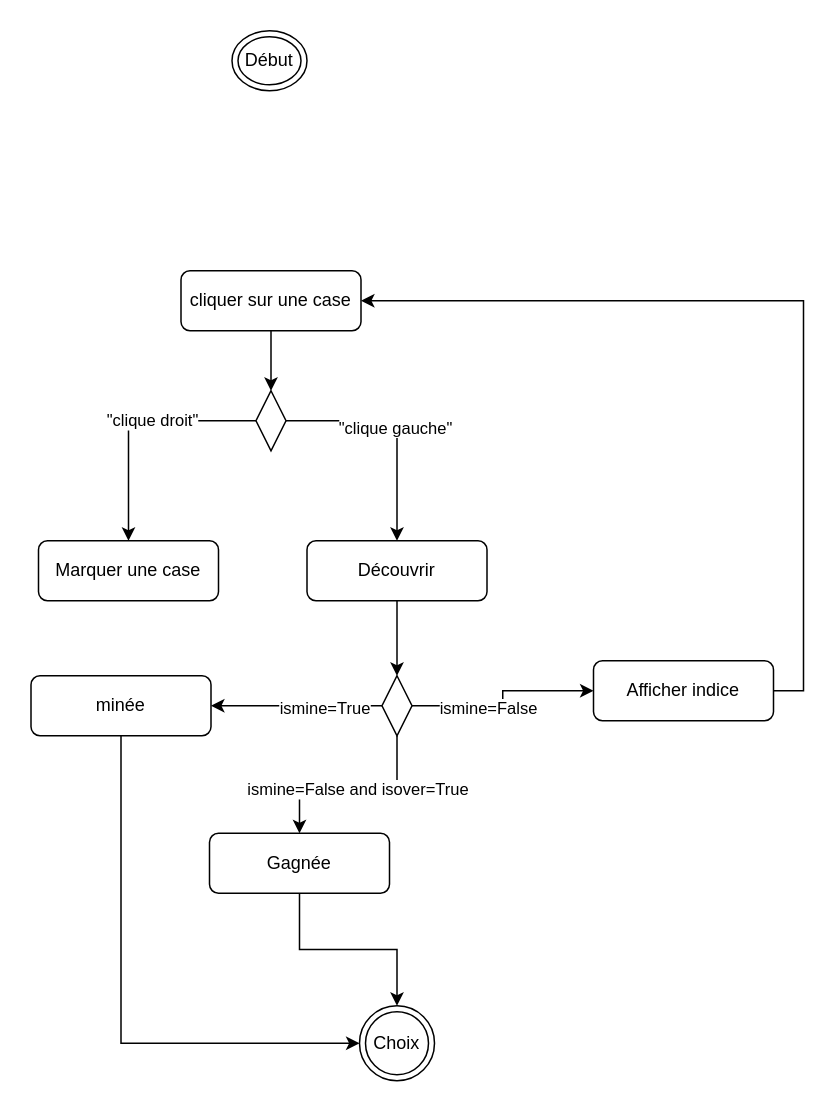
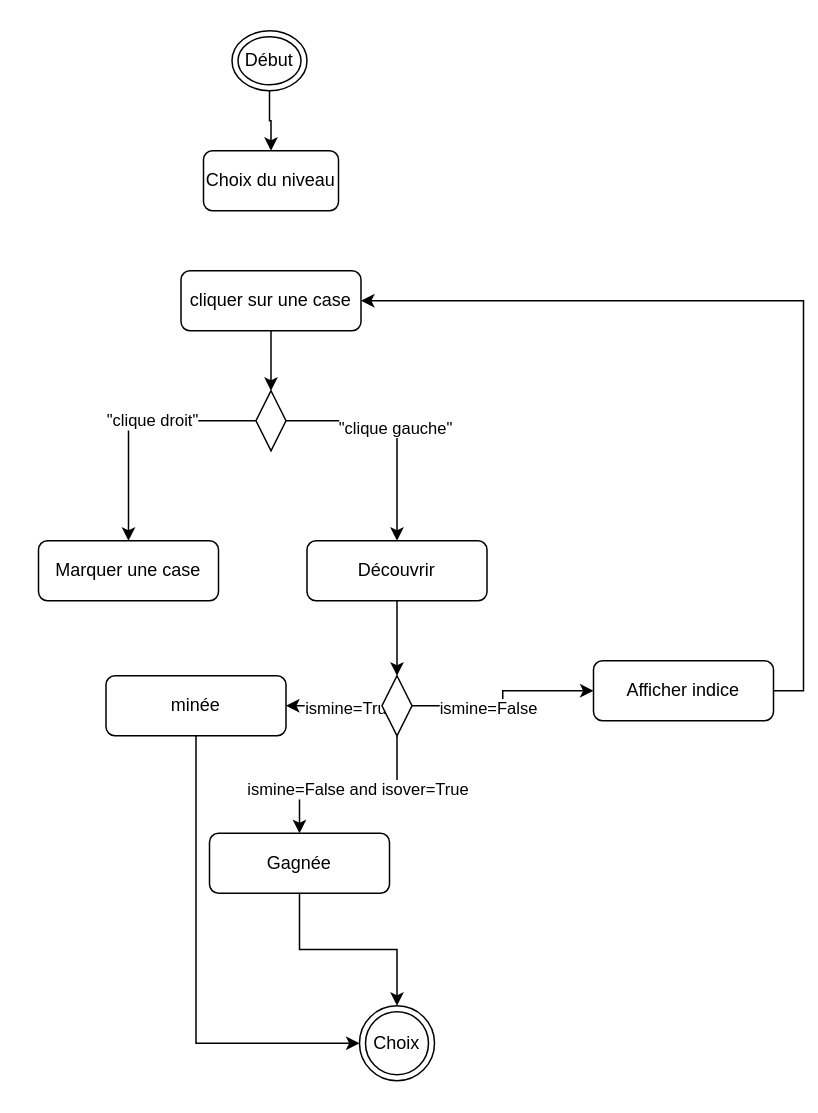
edge "Début" -> "Choix du niveau": added
node "Choix du niveau": added
node "minée": moved (121, 706) -> (196, 706)
